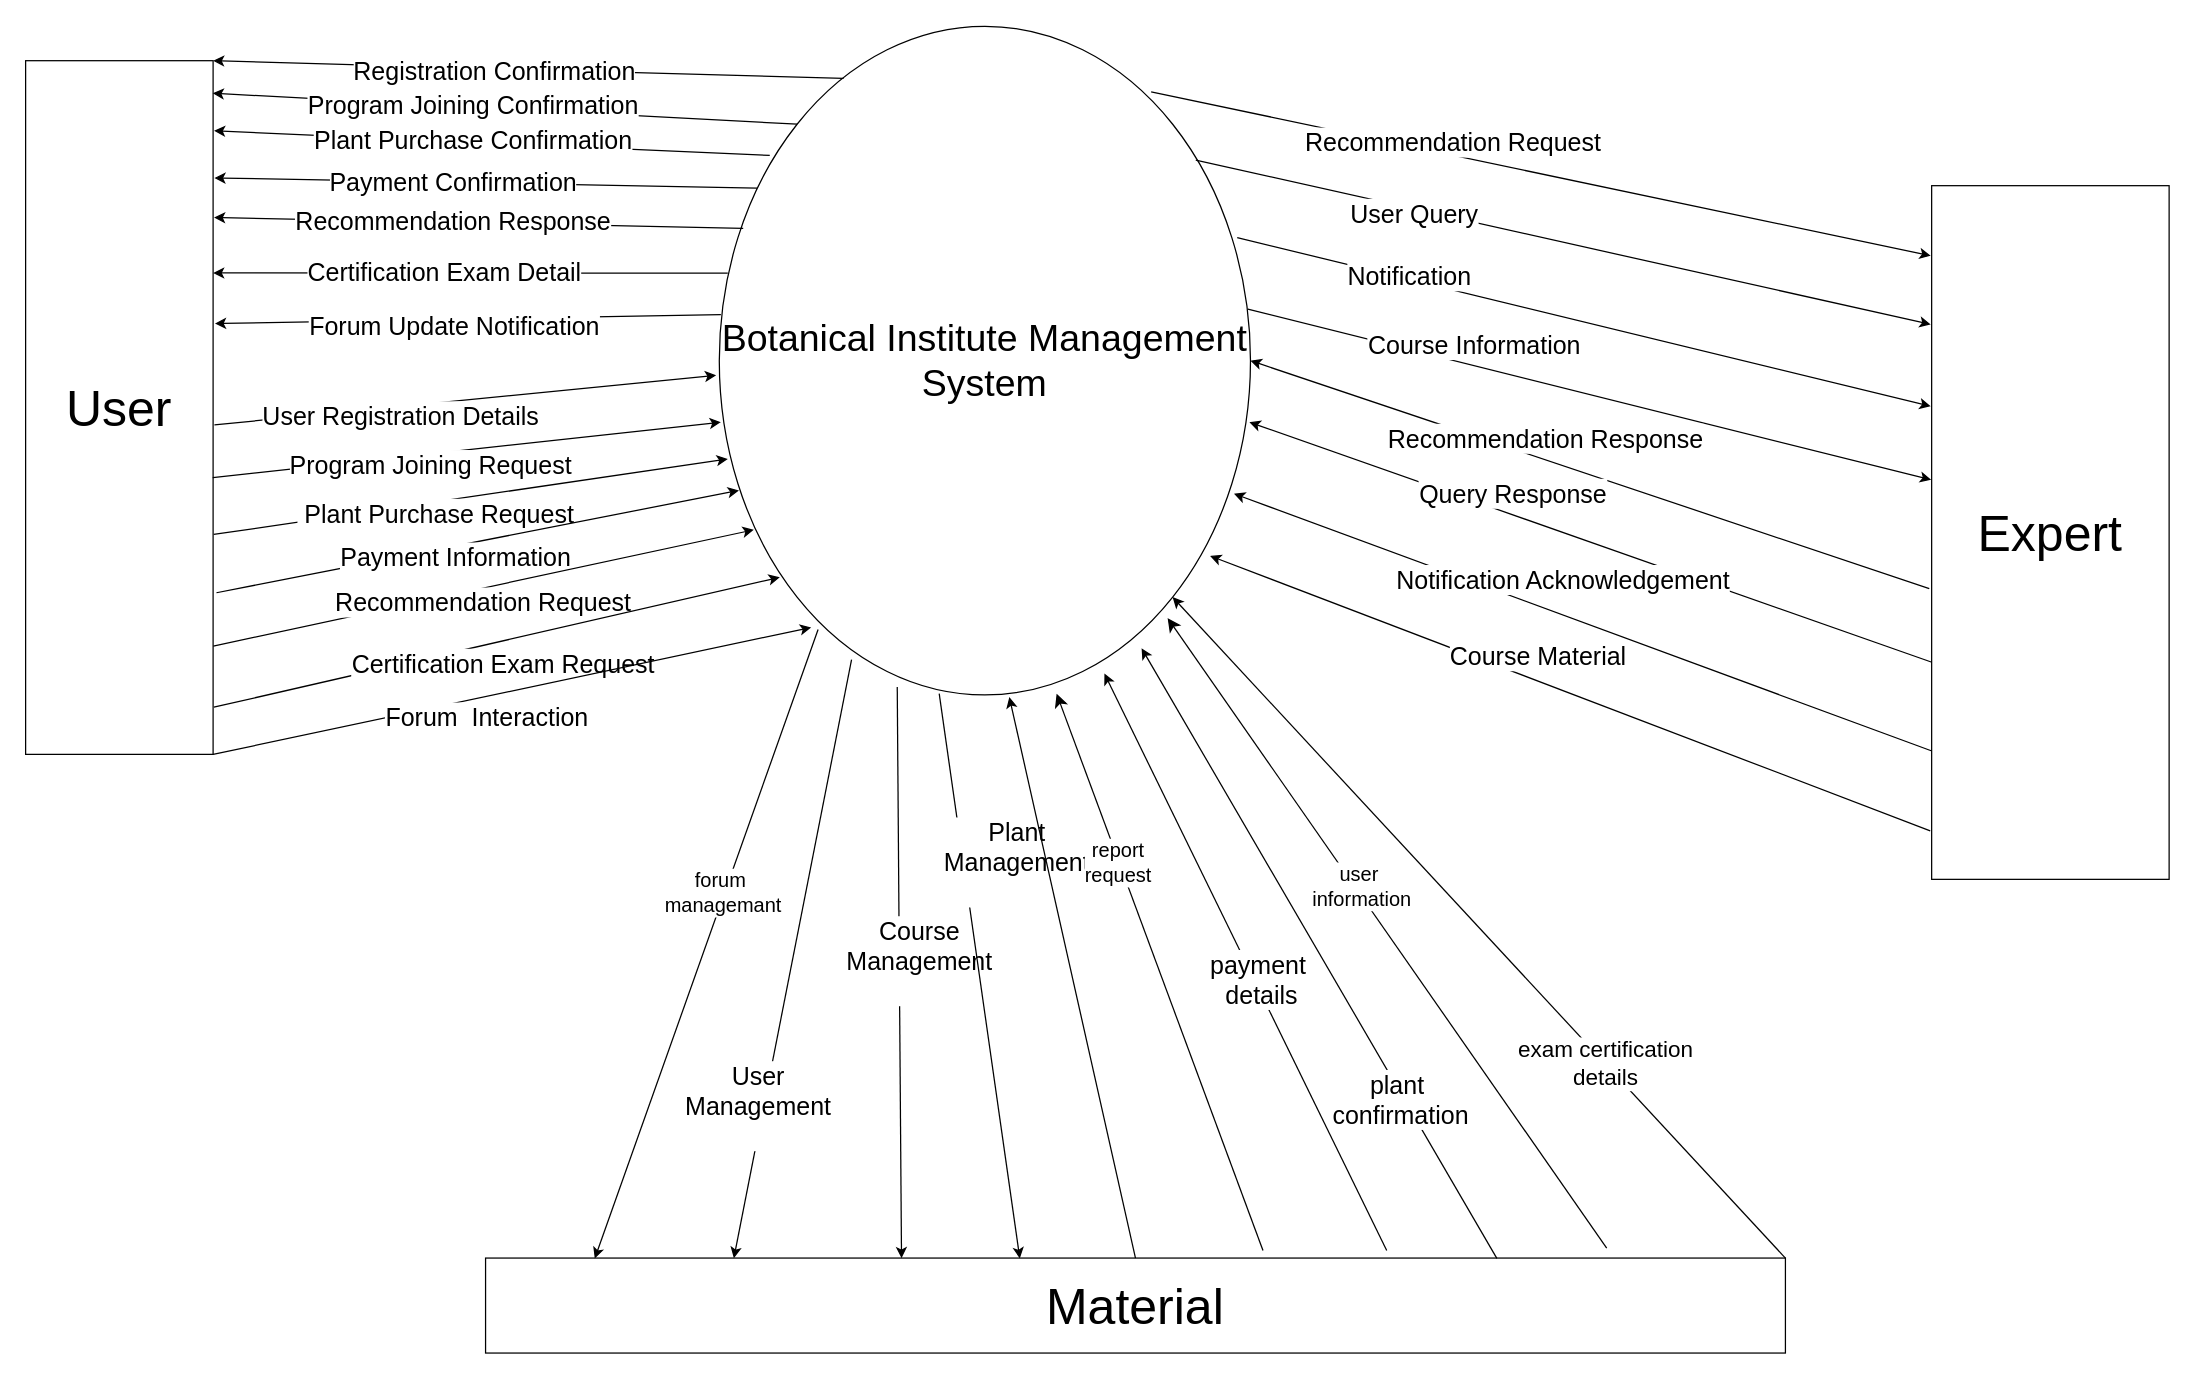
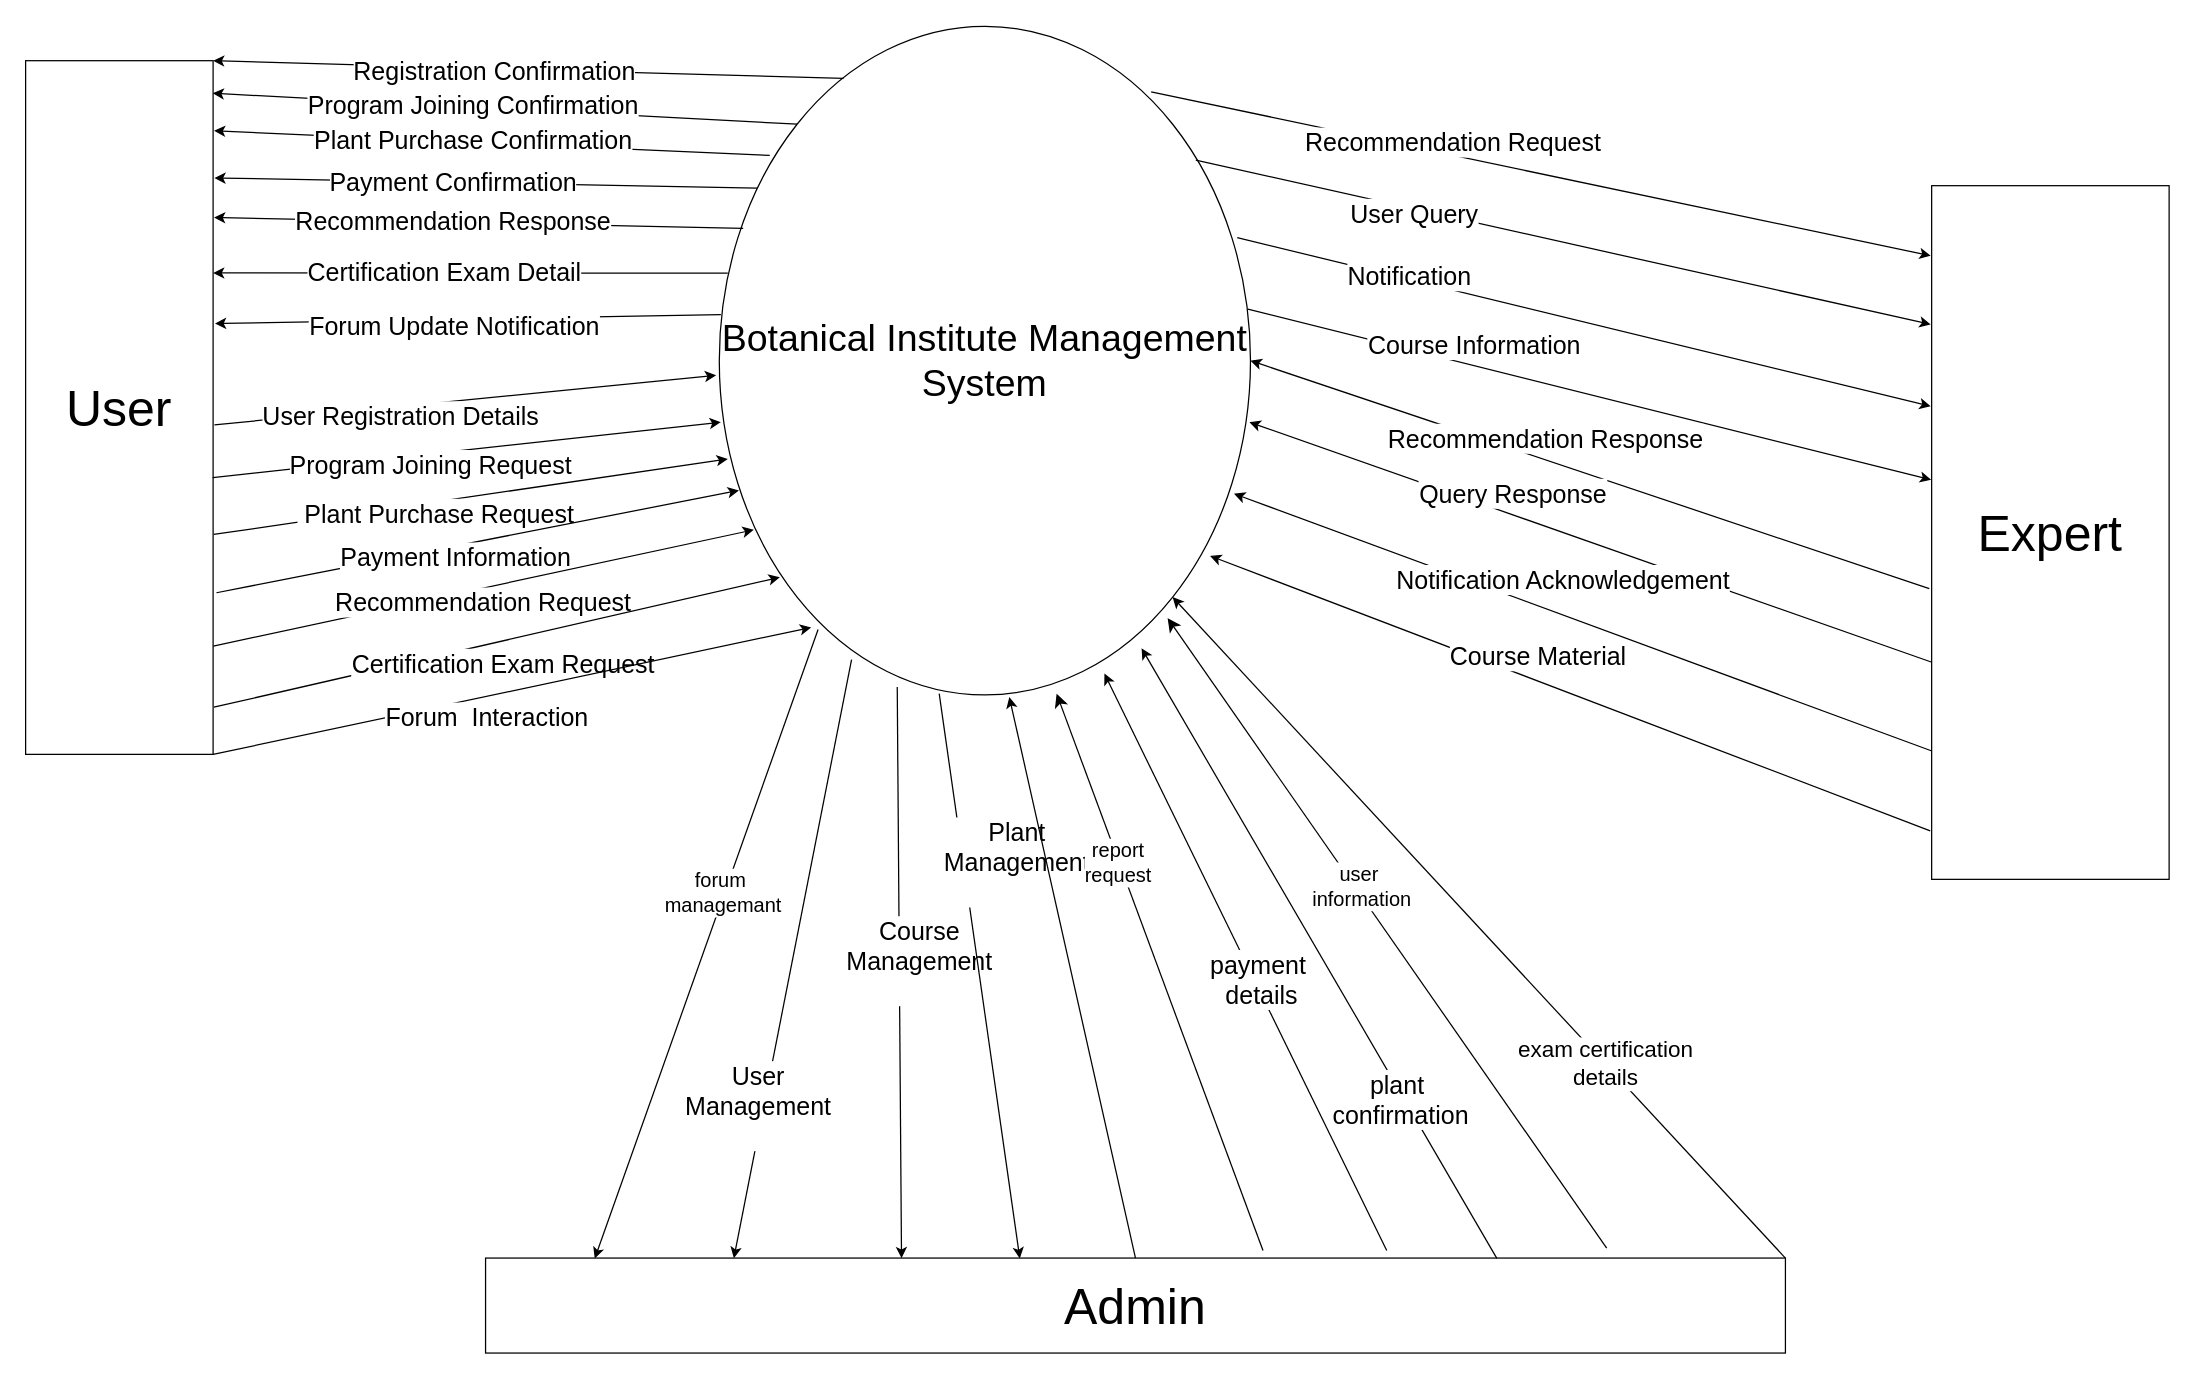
node "Material": label "Material" -> "Admin"
